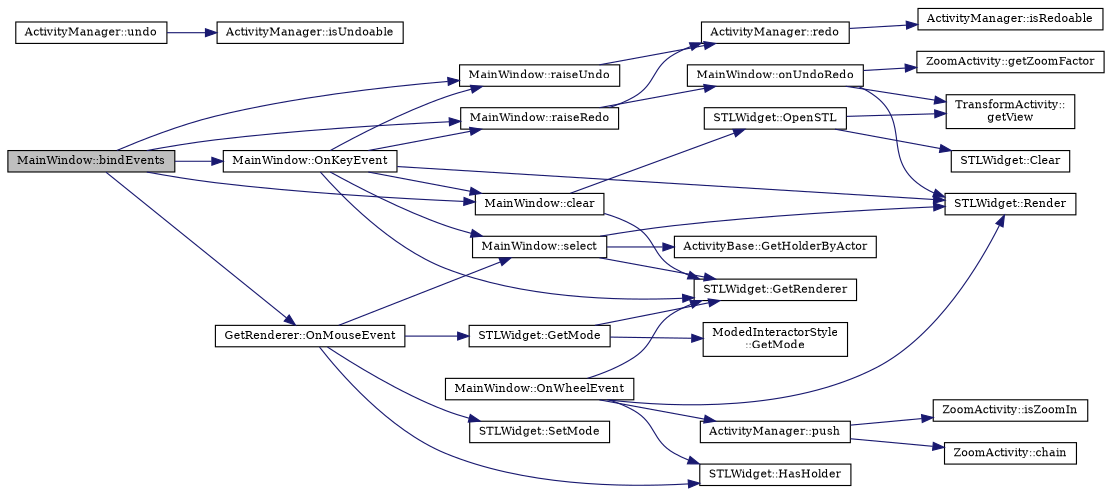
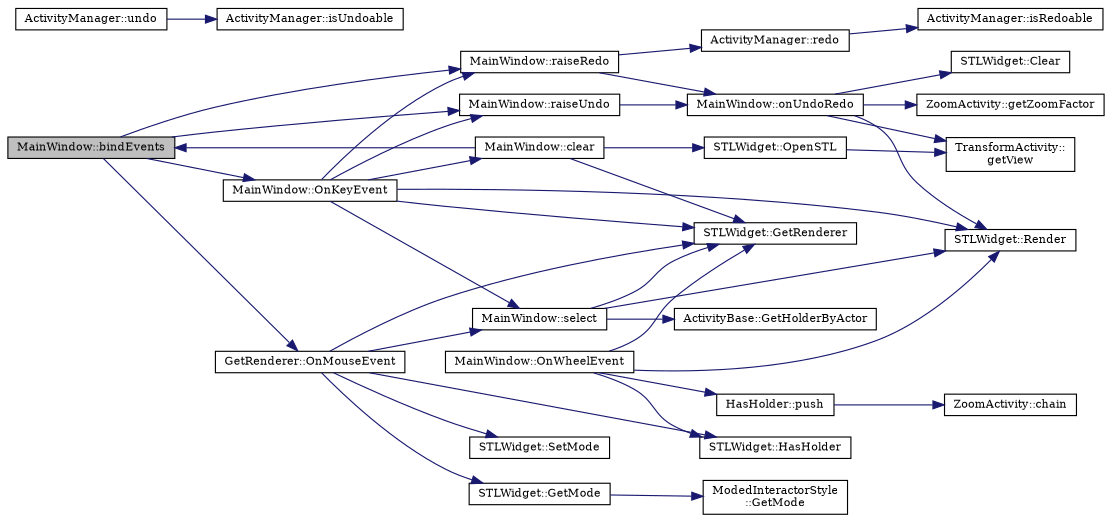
edge "MainWindow::raiseUndo" -> "ActivityManager::redo": now "MainWindow::raiseUndo" -> "MainWindow::onUndoRedo"
edge "STLWidget::OpenSTL" -> "STLWidget::Clear": now "MainWindow::onUndoRedo" -> "STLWidget::Clear"
edge "MainWindow::bindEvents" -> "MainWindow::clear": reversed
edge "STLWidget::GetMode" -> "STLWidget::GetRenderer": now "GetRenderer::OnMouseEvent" -> "STLWidget::GetRenderer"
node "ZoomActivity::isZoomIn": removed
node "ActivityManager::push": label "ActivityManager::push" -> "HasHolder::push"
